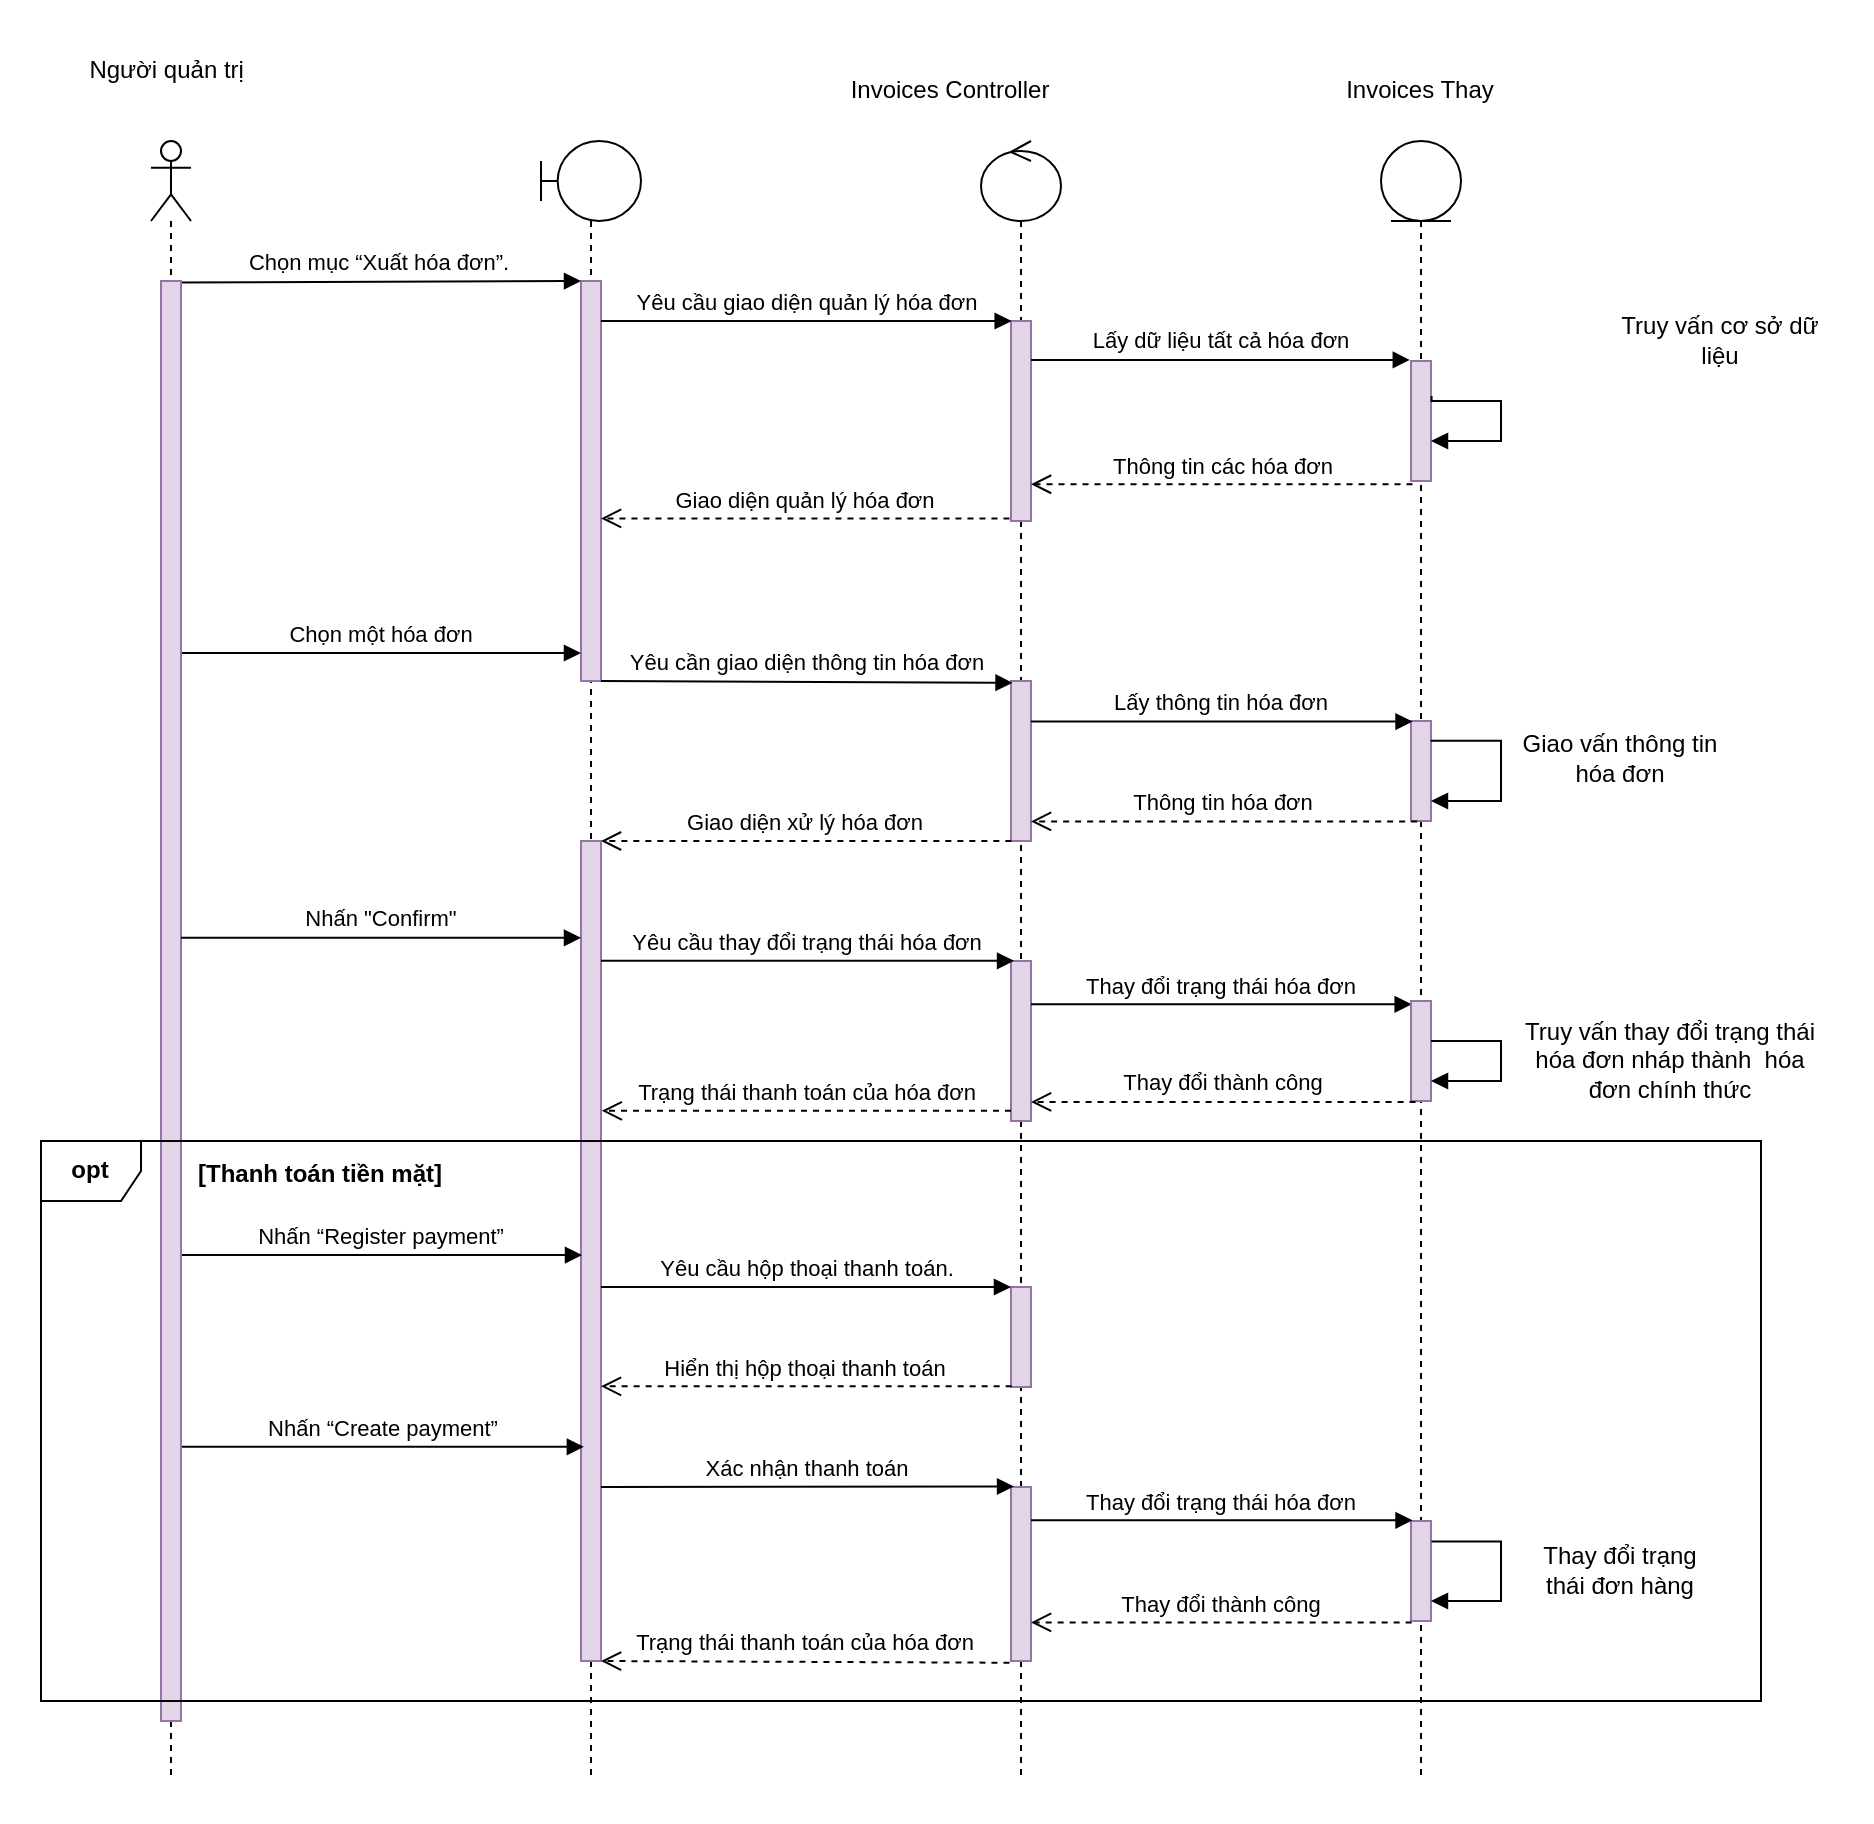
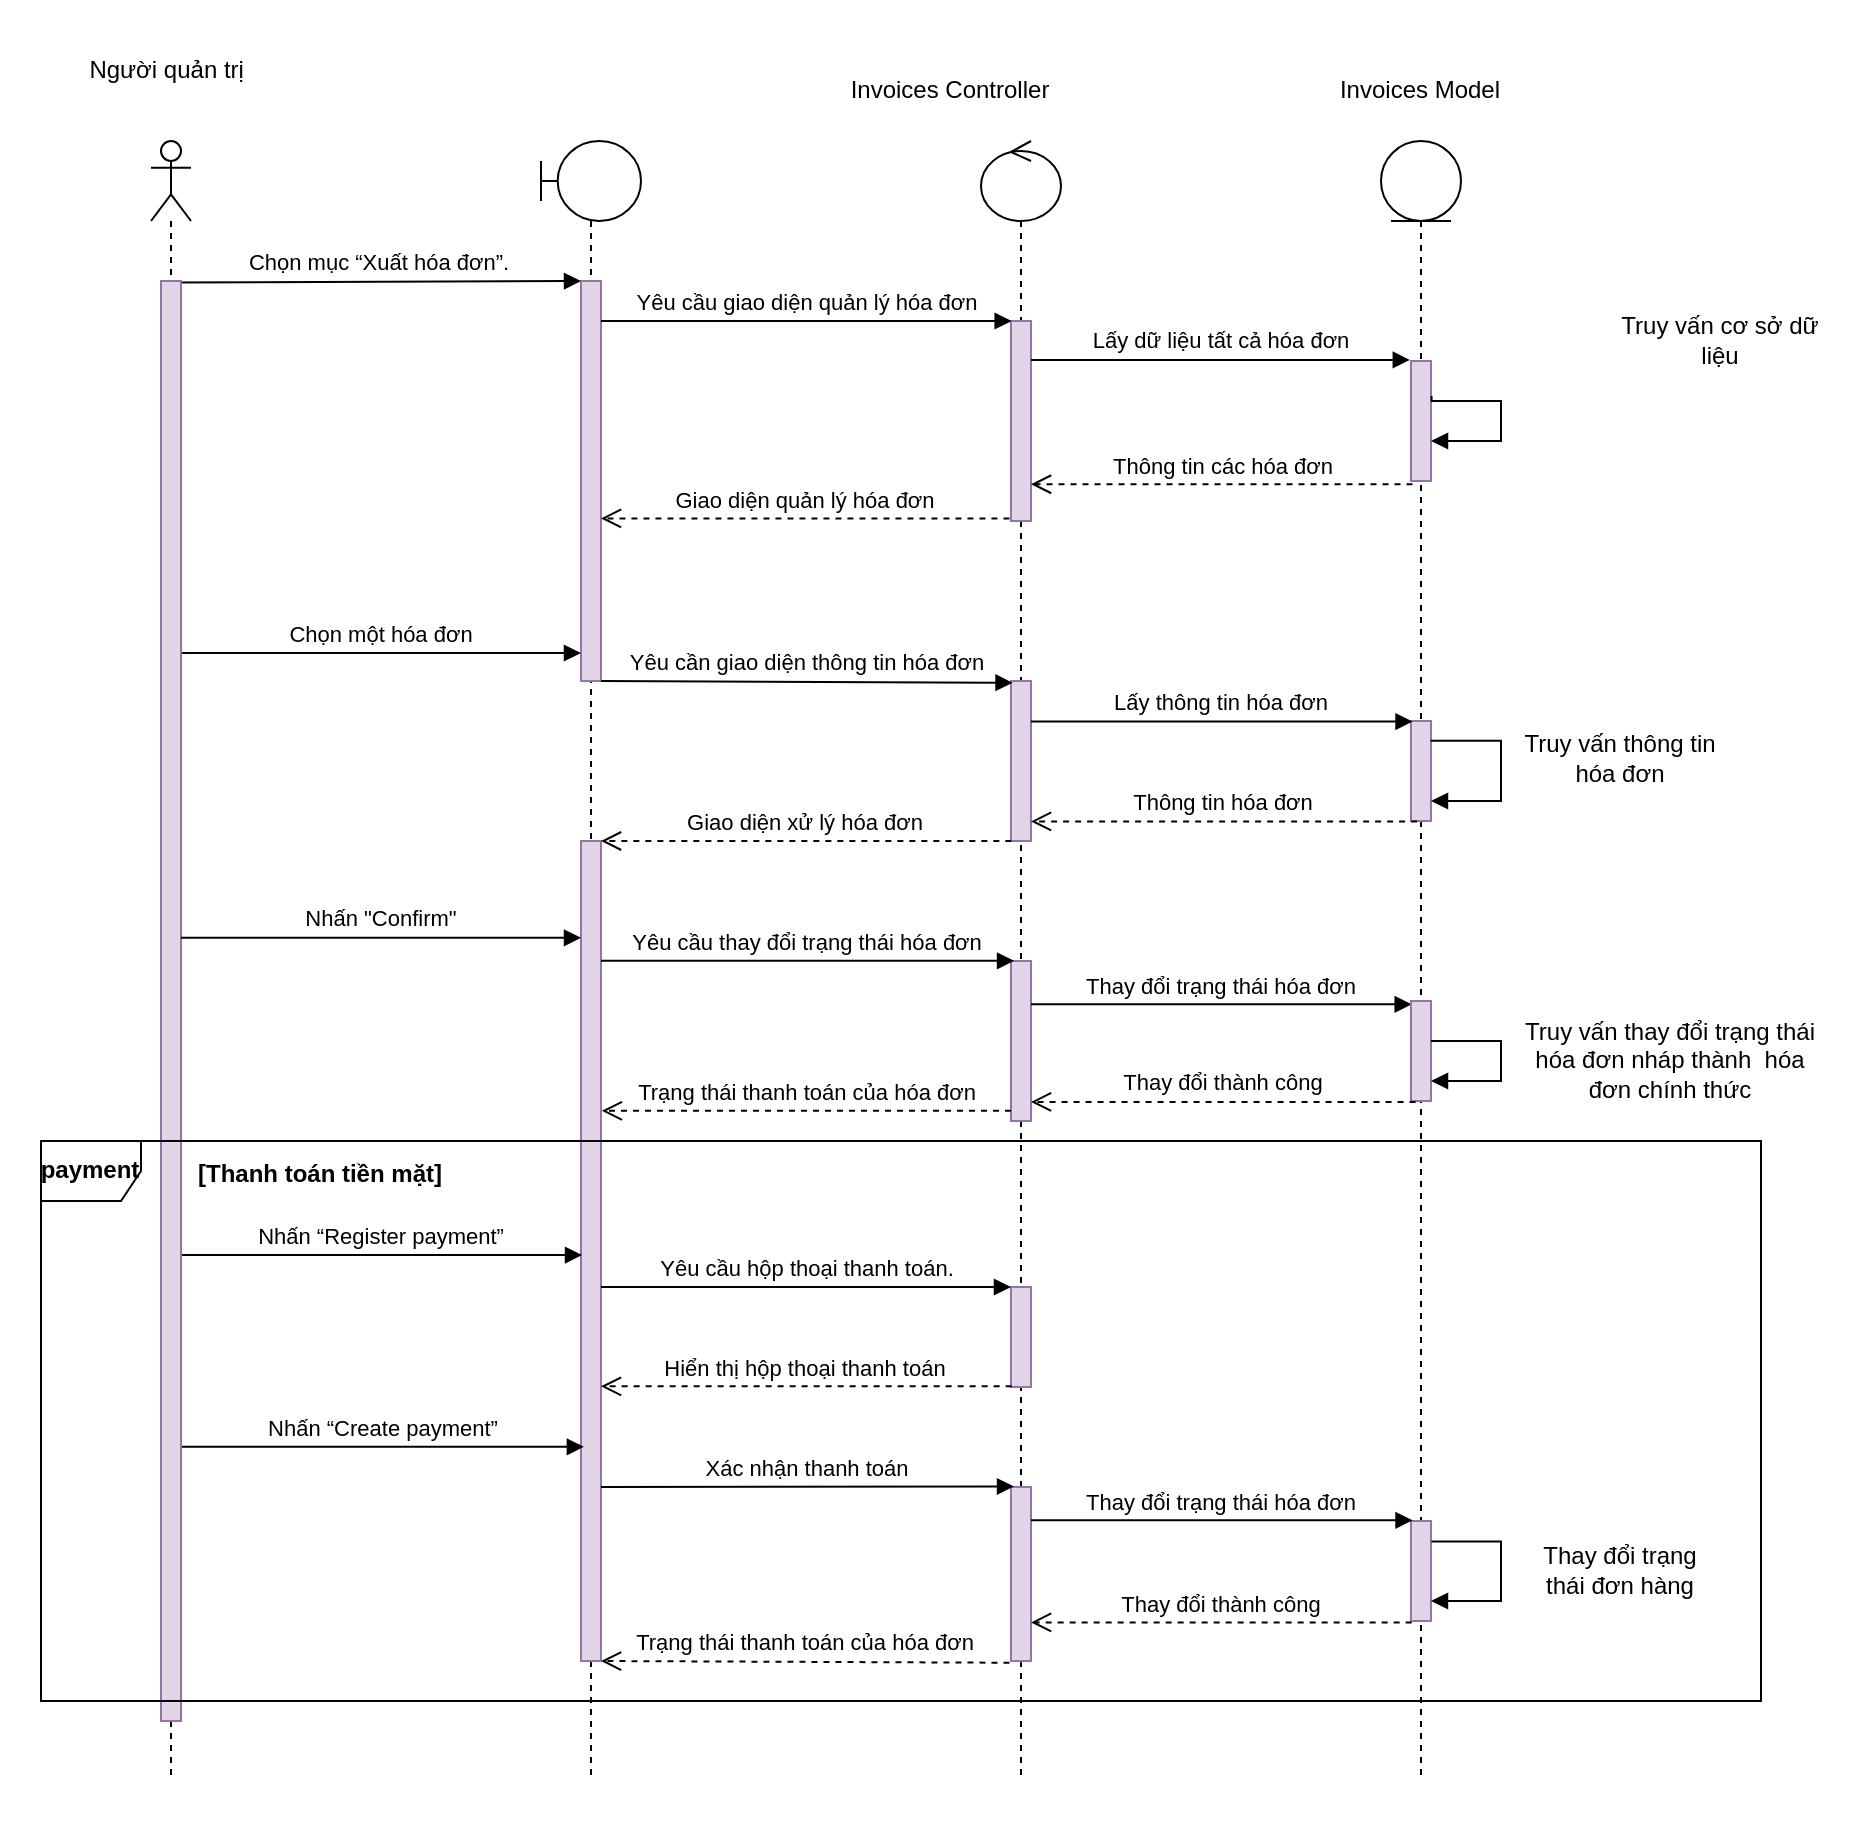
node "Invoices Thay": label "Invoices Thay" -> "Invoices Model"
node "Giao vấn thông tin hóa đơn": label "Giao vấn thông tin hóa đơn" -> "Truy vấn thông tin hóa đơn"
node "opt": label "opt" -> "payment"
